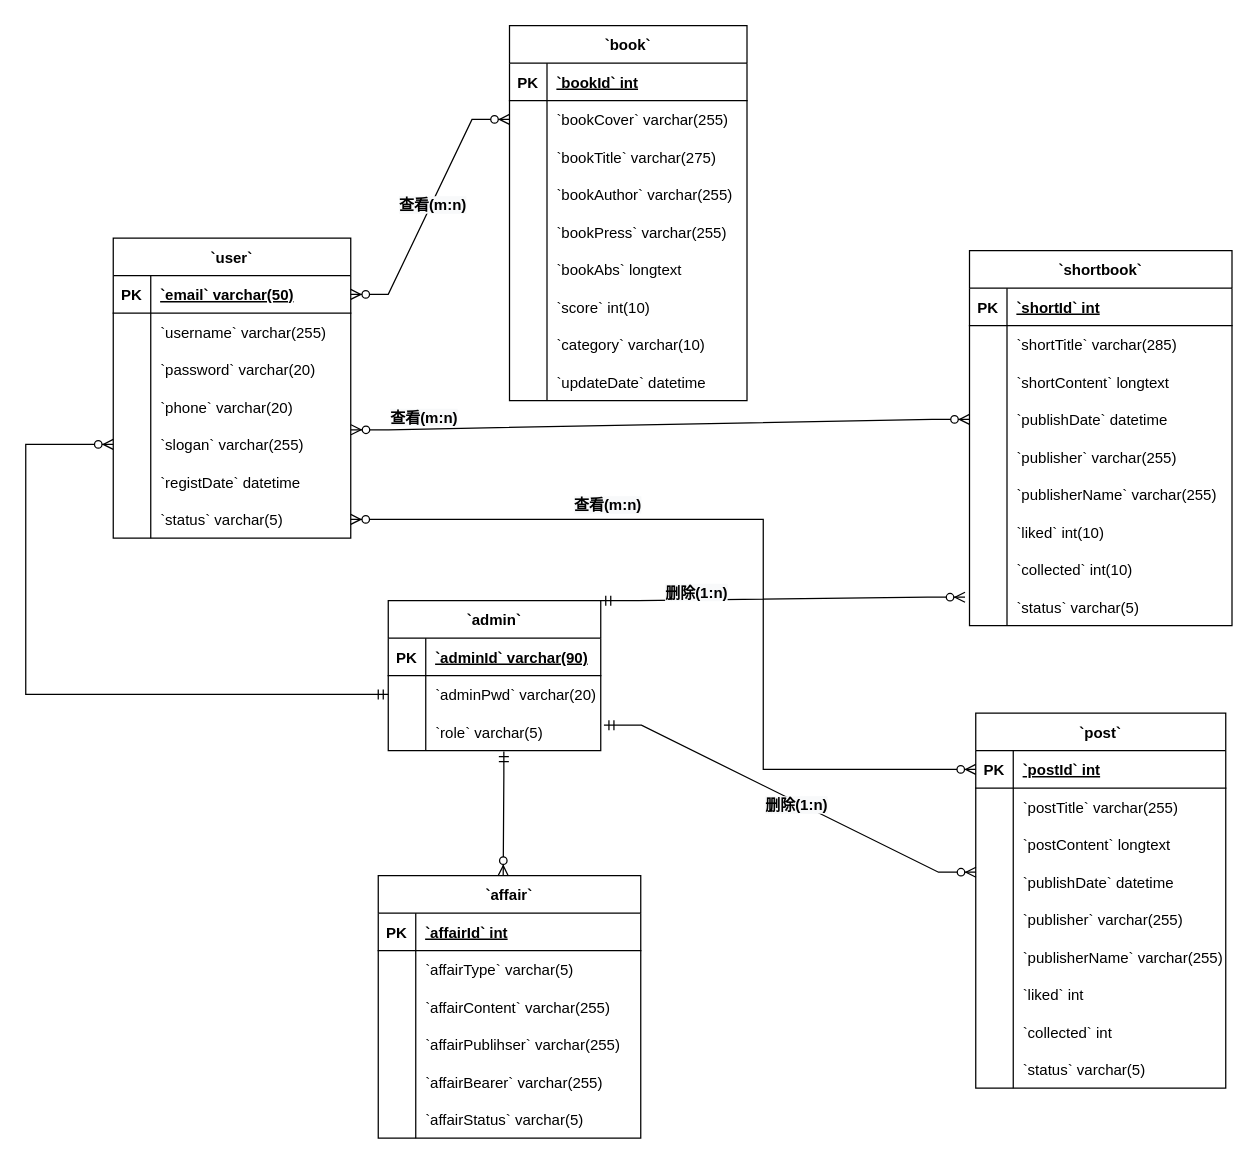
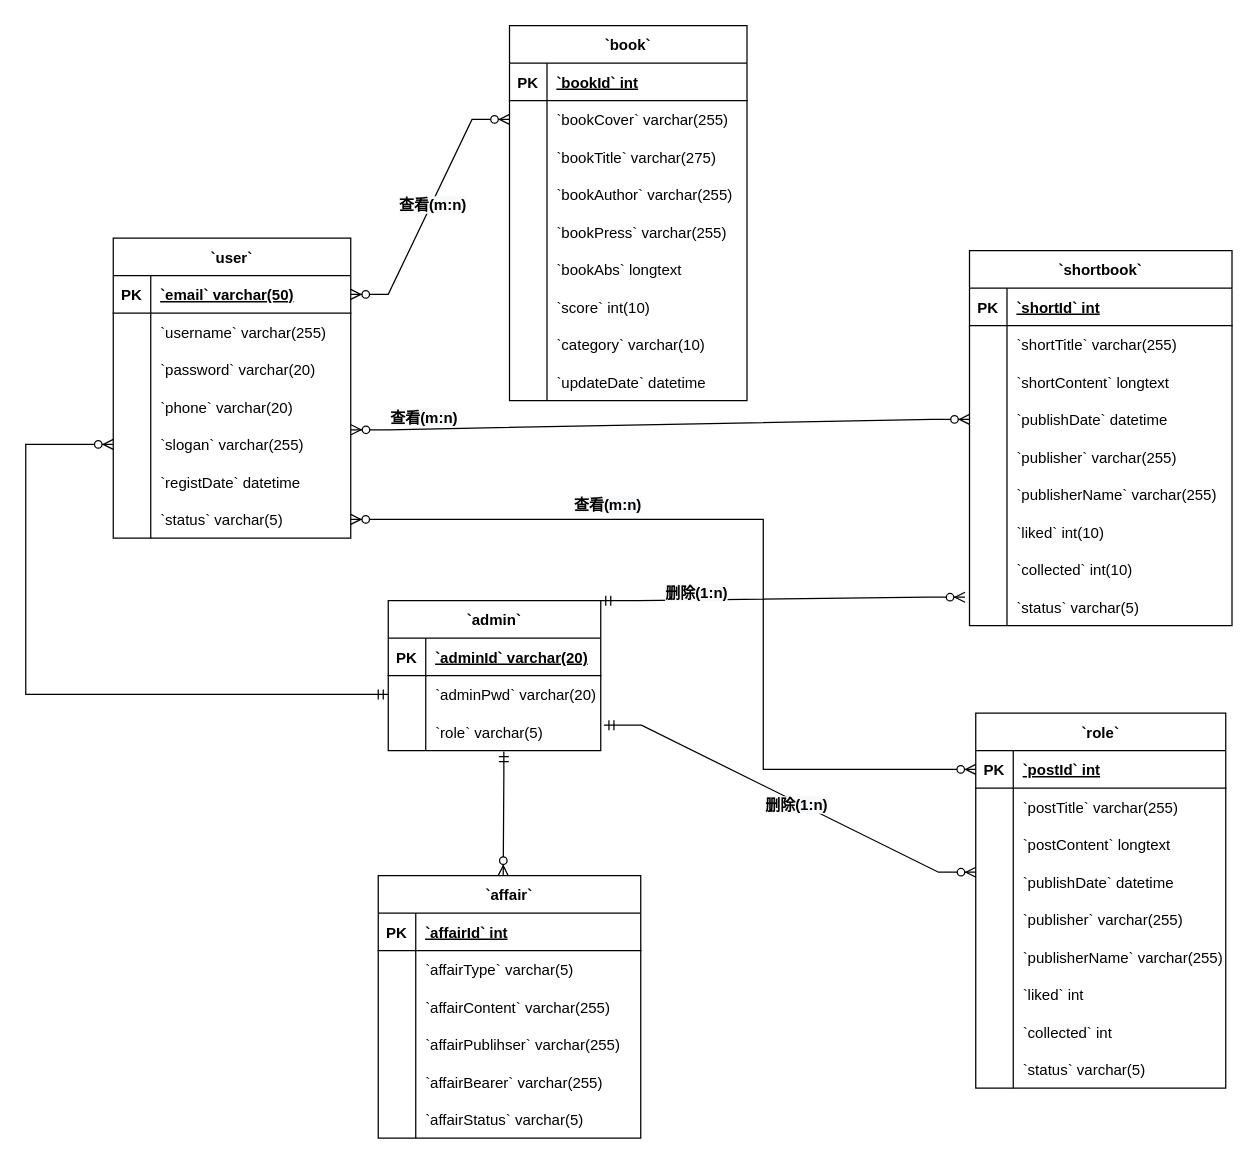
node "`shortTitle` varchar(285)": label "`shortTitle` varchar(285)" -> "`shortTitle` varchar(255)"
node "`adminId` varchar(90)": label "`adminId` varchar(90)" -> "`adminId` varchar(20)"
node "`post`": label "`post`" -> "`role`"
